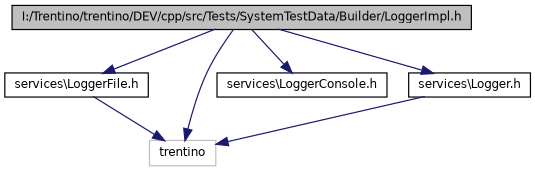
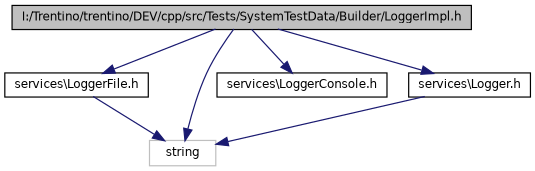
node "trentino": label "trentino" -> "string"
